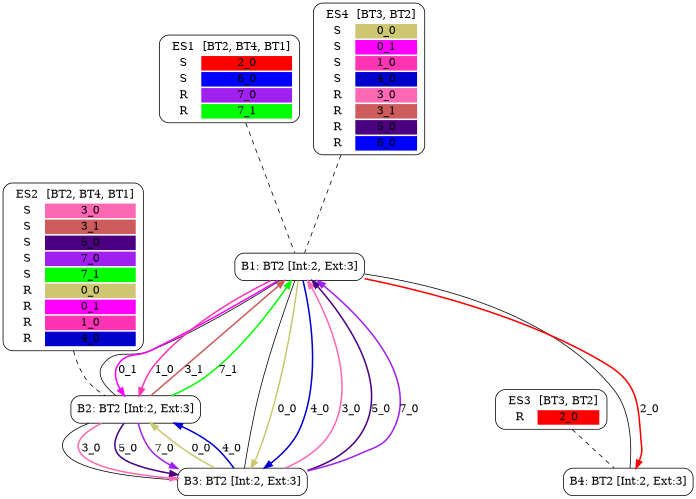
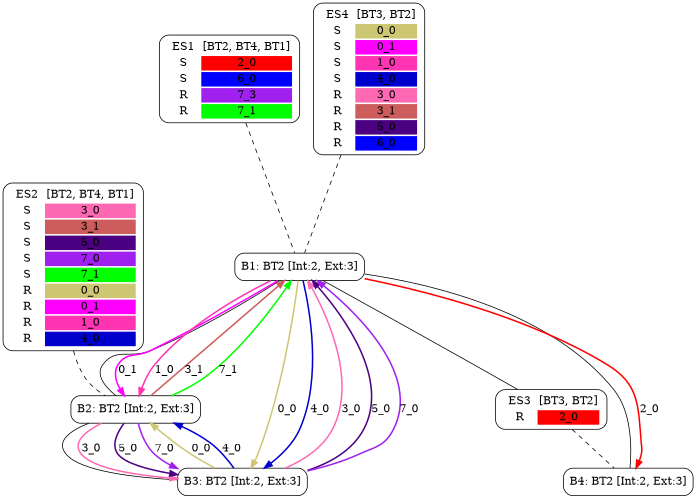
node "ES1": text "7_0" -> "7_3"
edge "B1: BT2 [Int:2, Ext:3]" -- "B3: BT2 [Int:2, Ext:3]": now "B1: BT2 [Int:2, Ext:3]" -- "ES3"
